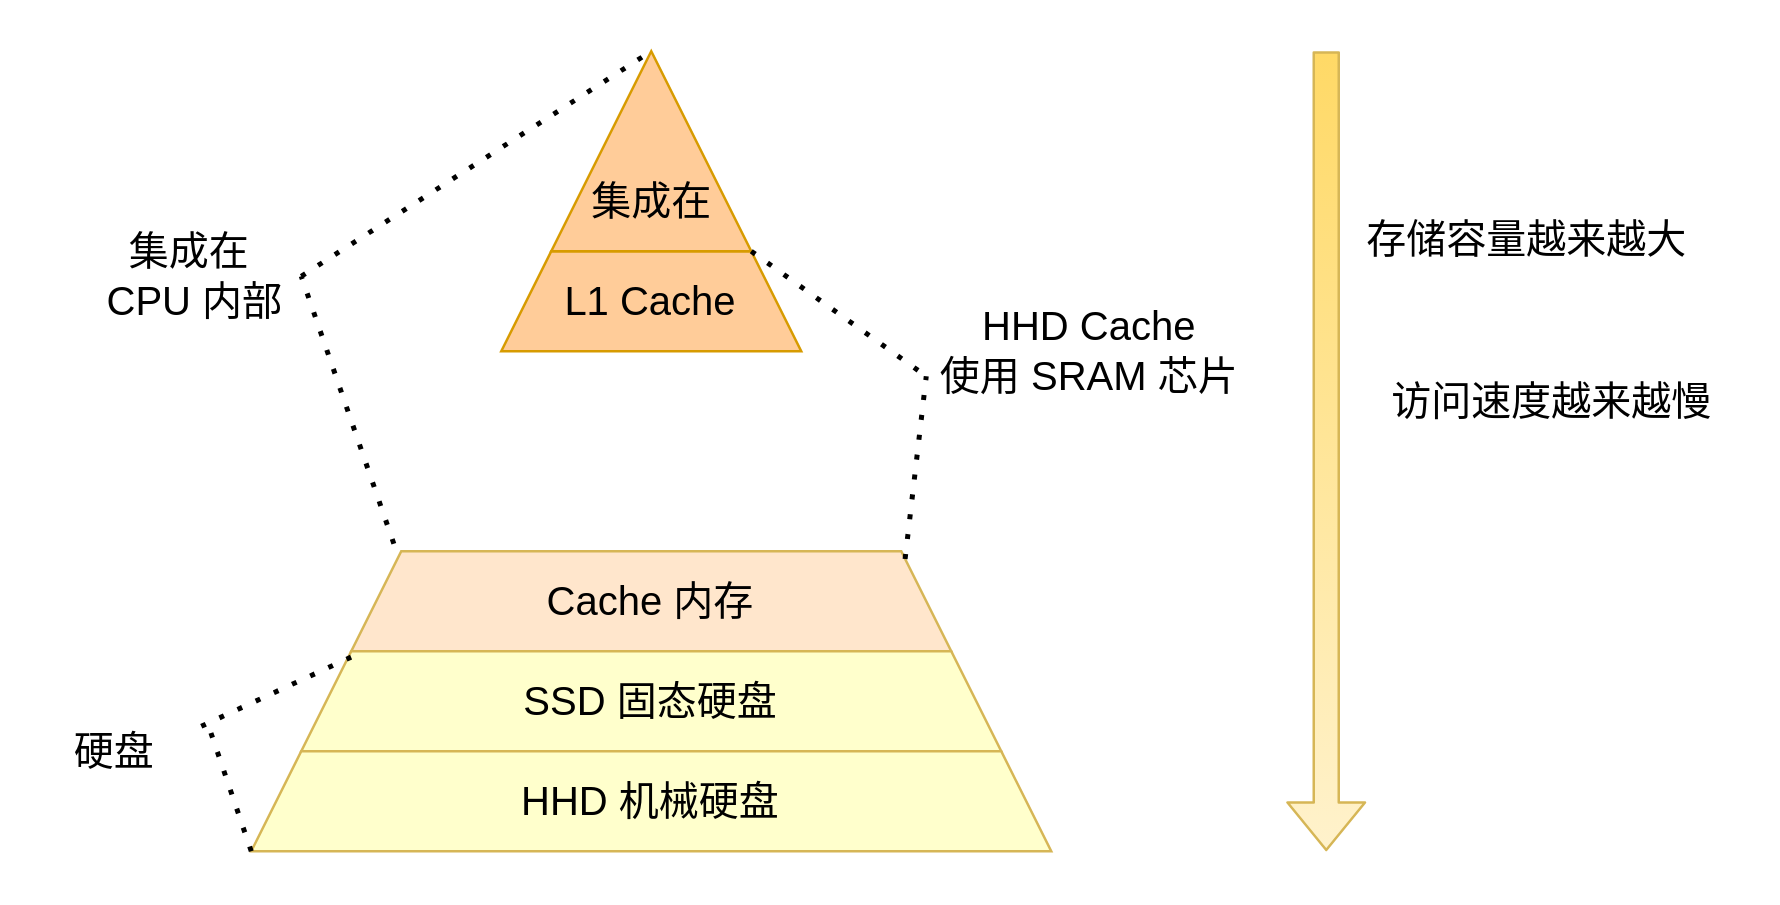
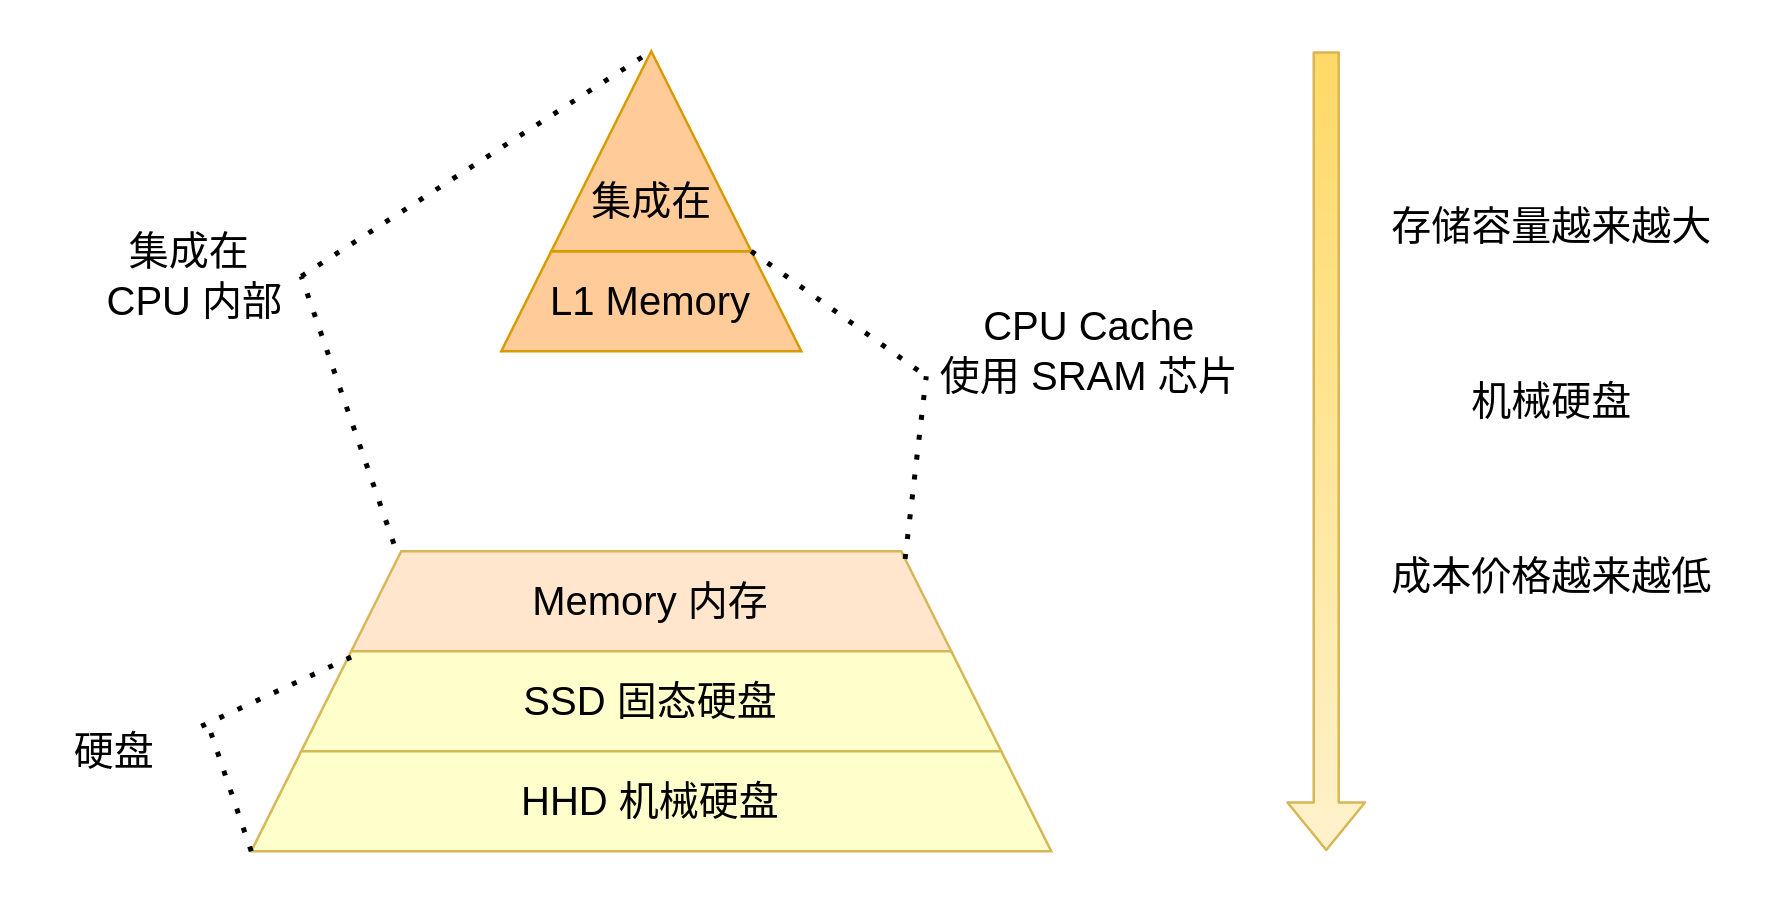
node "存储容量越来越大": moved (1526, 239) -> (1551, 226)
node "L1 Cache": label "L1 Cache" -> "L1 Memory"
node "HHD Cache 使用 SRAM 芯片": label "HHD Cache 使用 SRAM 芯片" -> "CPU Cache 使用 SRAM 芯片"
node "访问速度越来越慢": label "访问速度越来越慢" -> "机械硬盘"
node "成本价格越来越低": added
node "Cache 内存": label "Cache 内存" -> "Memory 内存"
